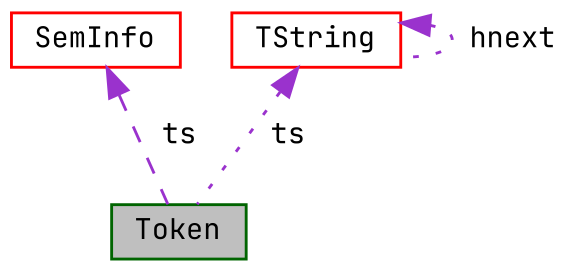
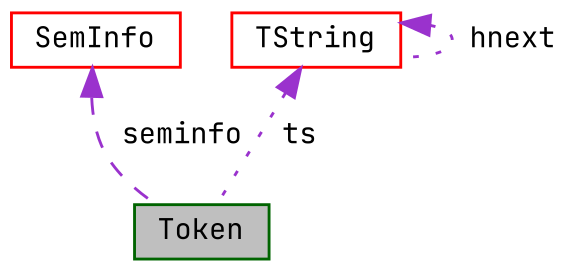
edge "Token" -> "SemInfo": label " ts" -> " seminfo"
